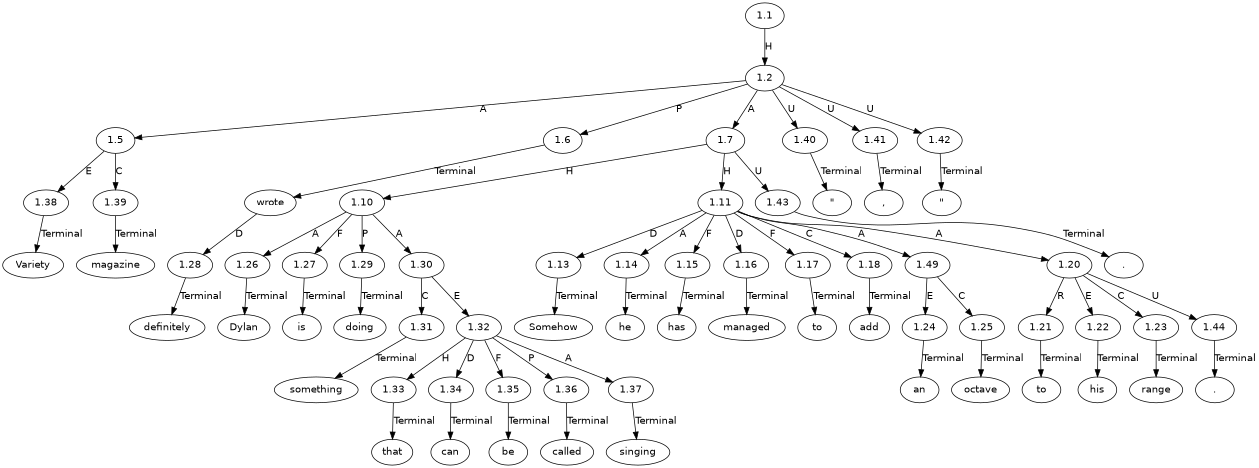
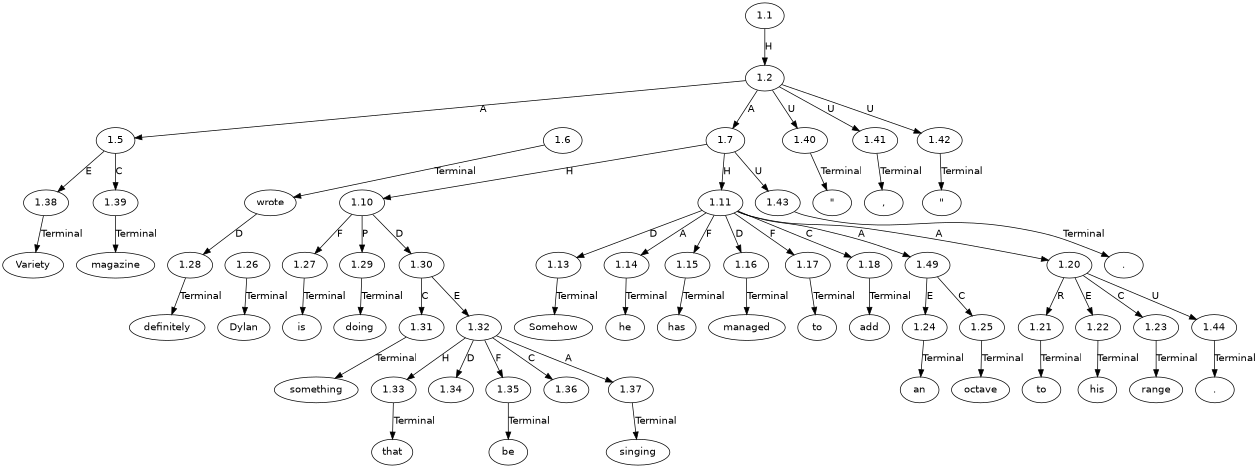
edge "1.2" -> "1.6": removed, label "P"
edge "1.10" -> "1.26": removed, label "A"
edge "1.10" -> "1.30": label "A" -> "D"
edge "1.32" -> "1.36": label "P" -> "C"
node "can": removed
node "called": removed
